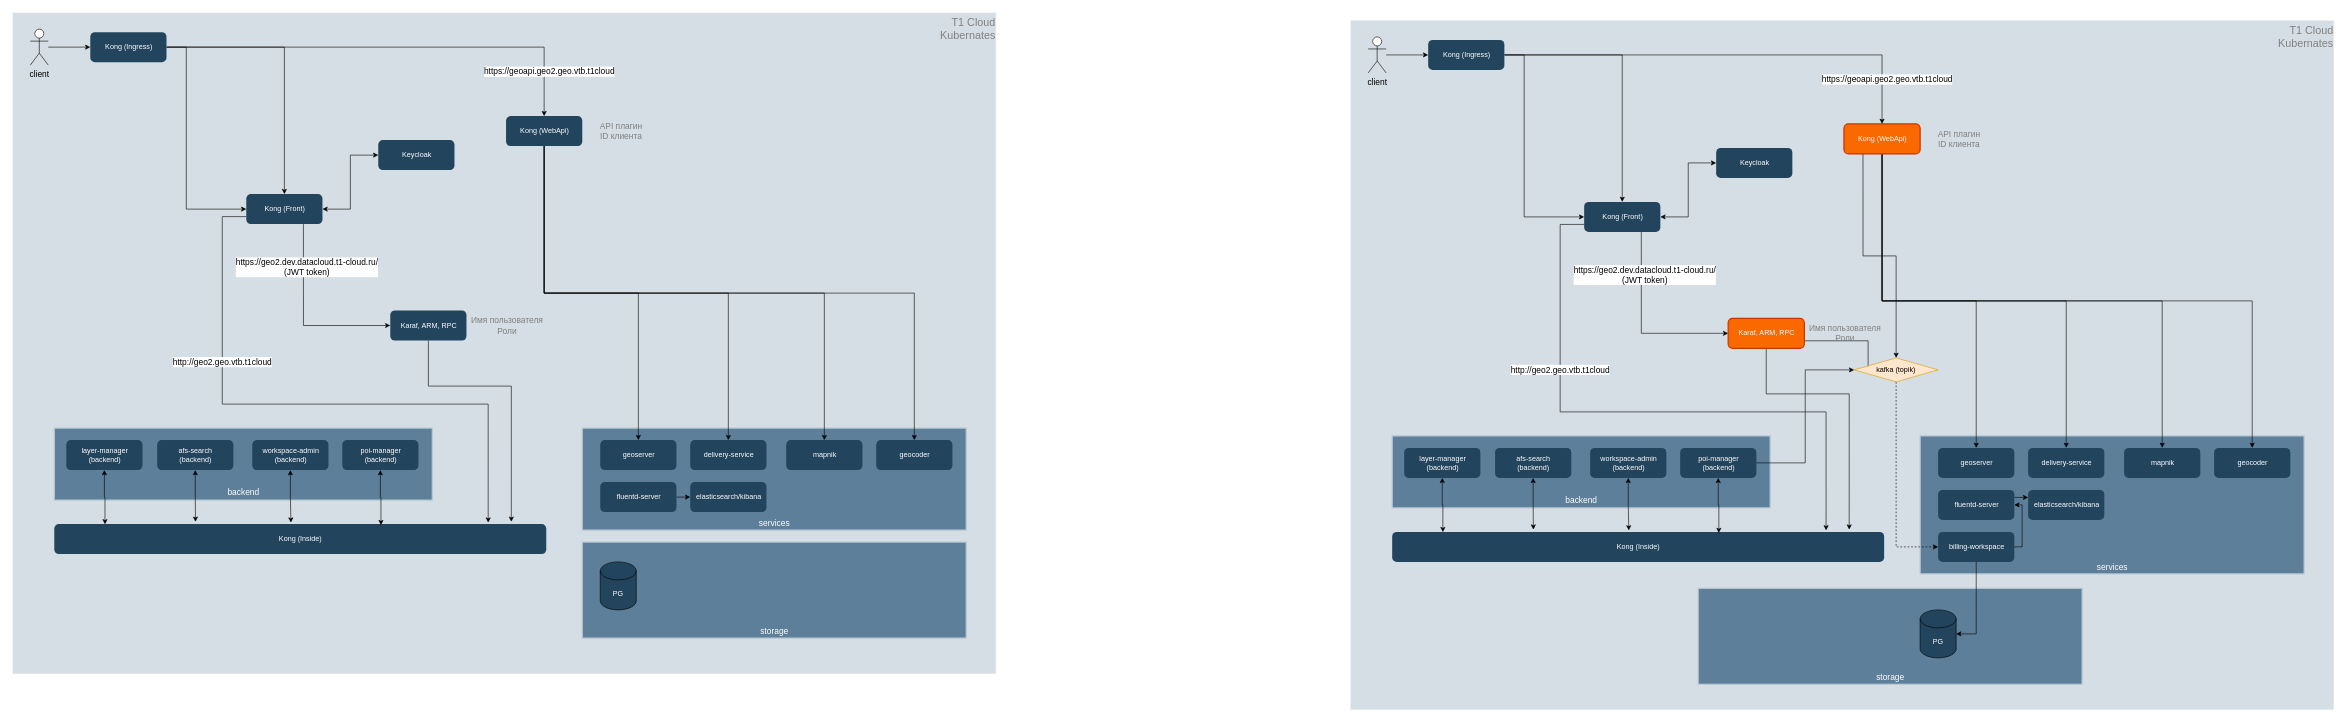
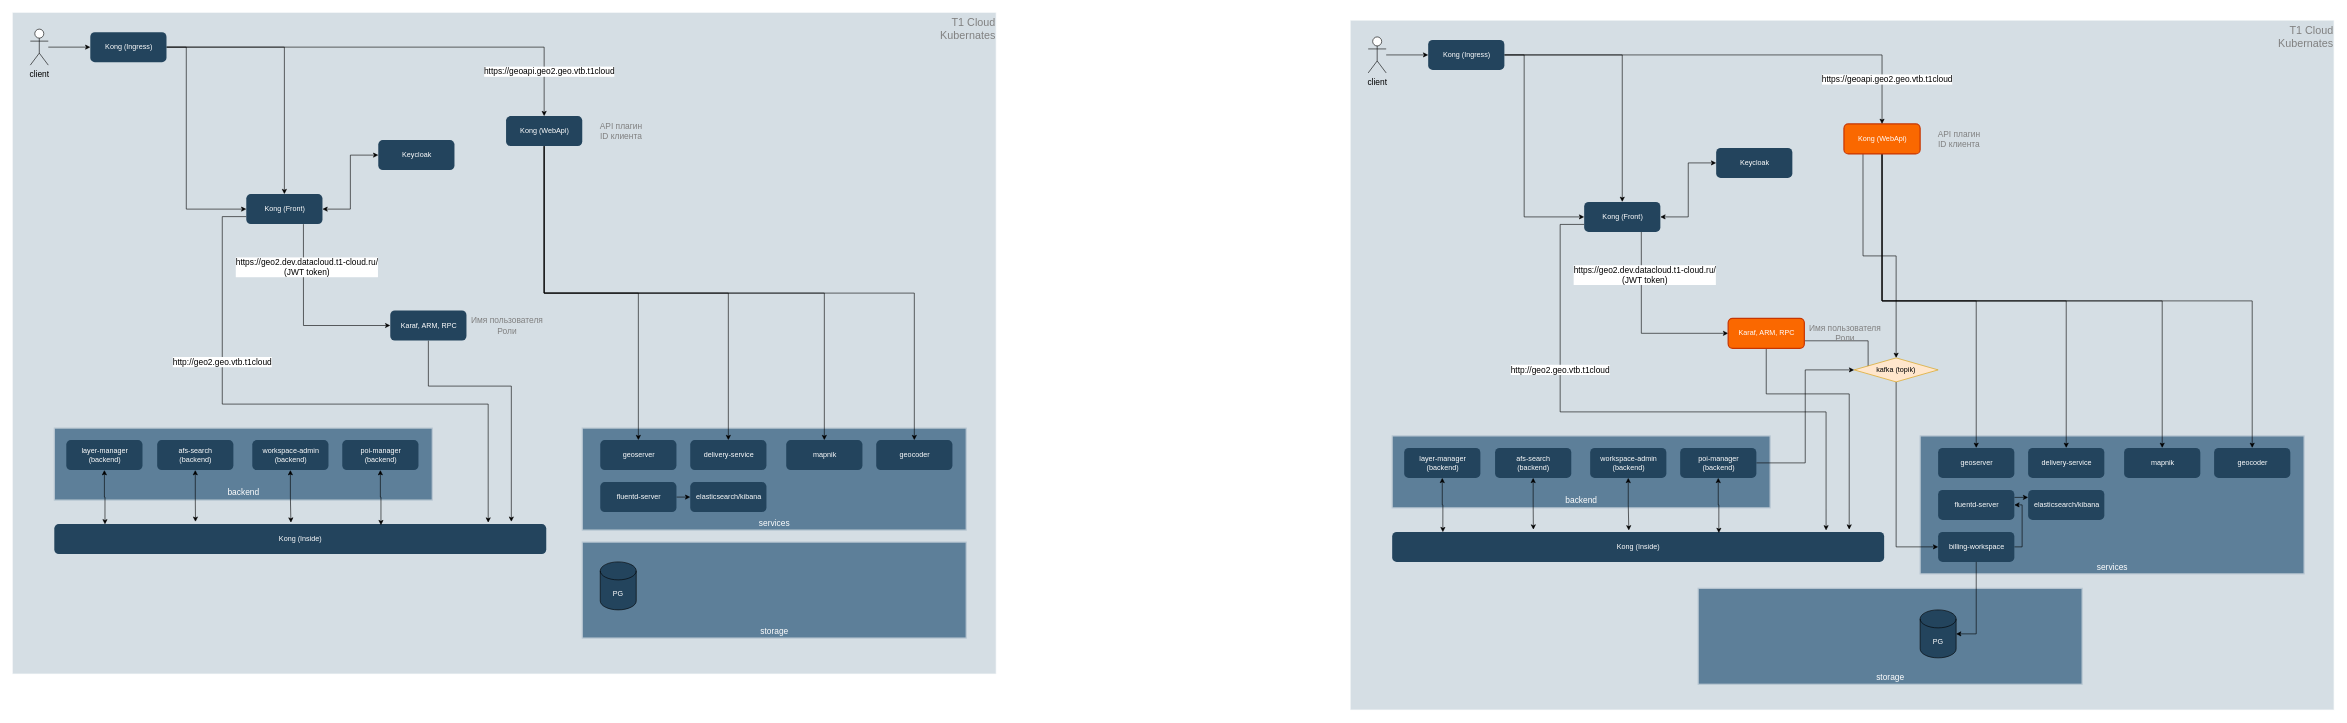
edge "kafka (topik)" -> "billing-workspace": style dashed -> solid
